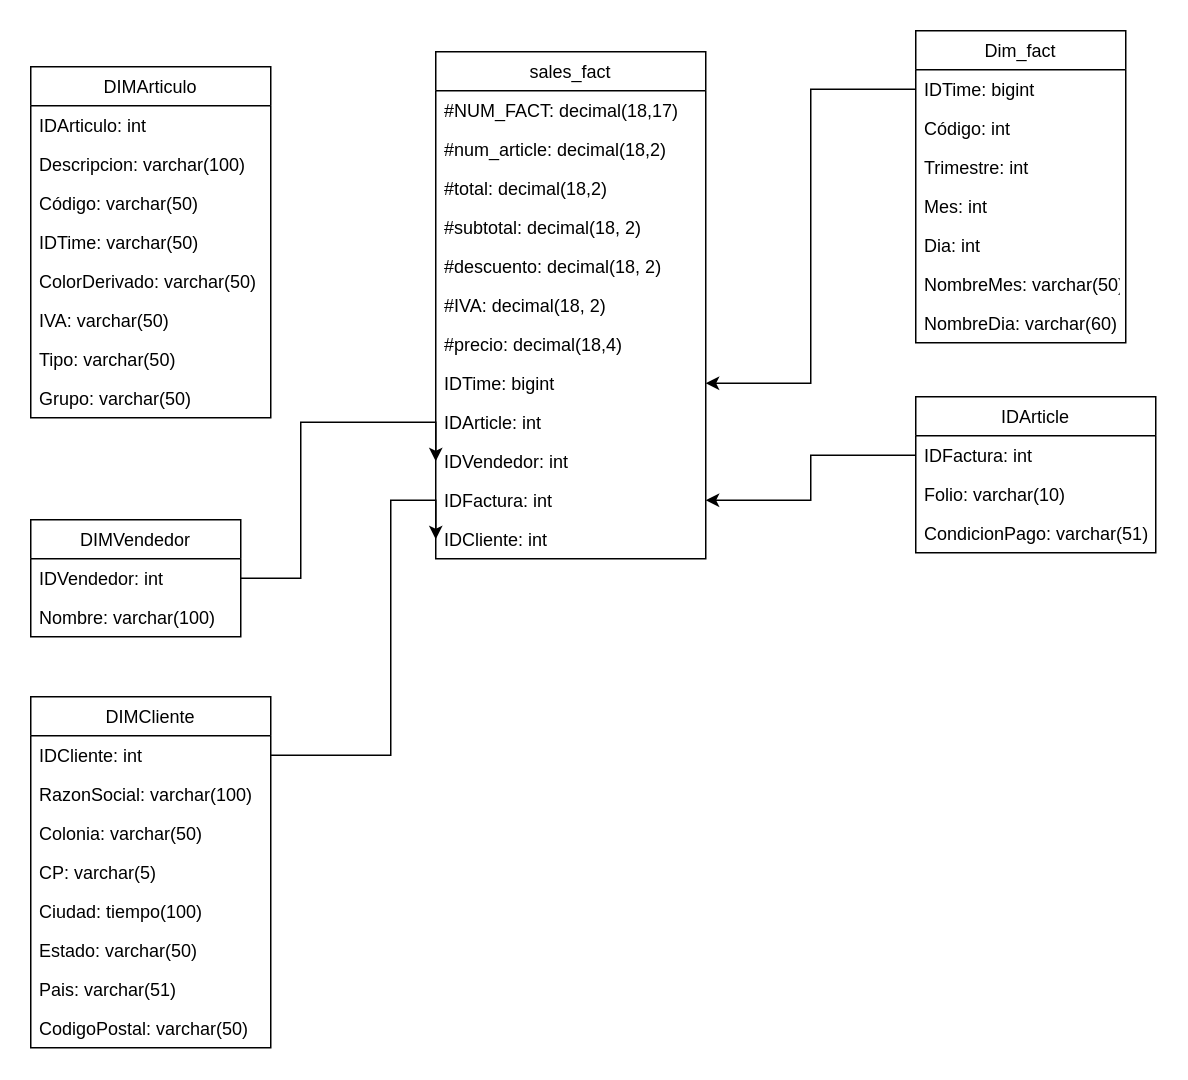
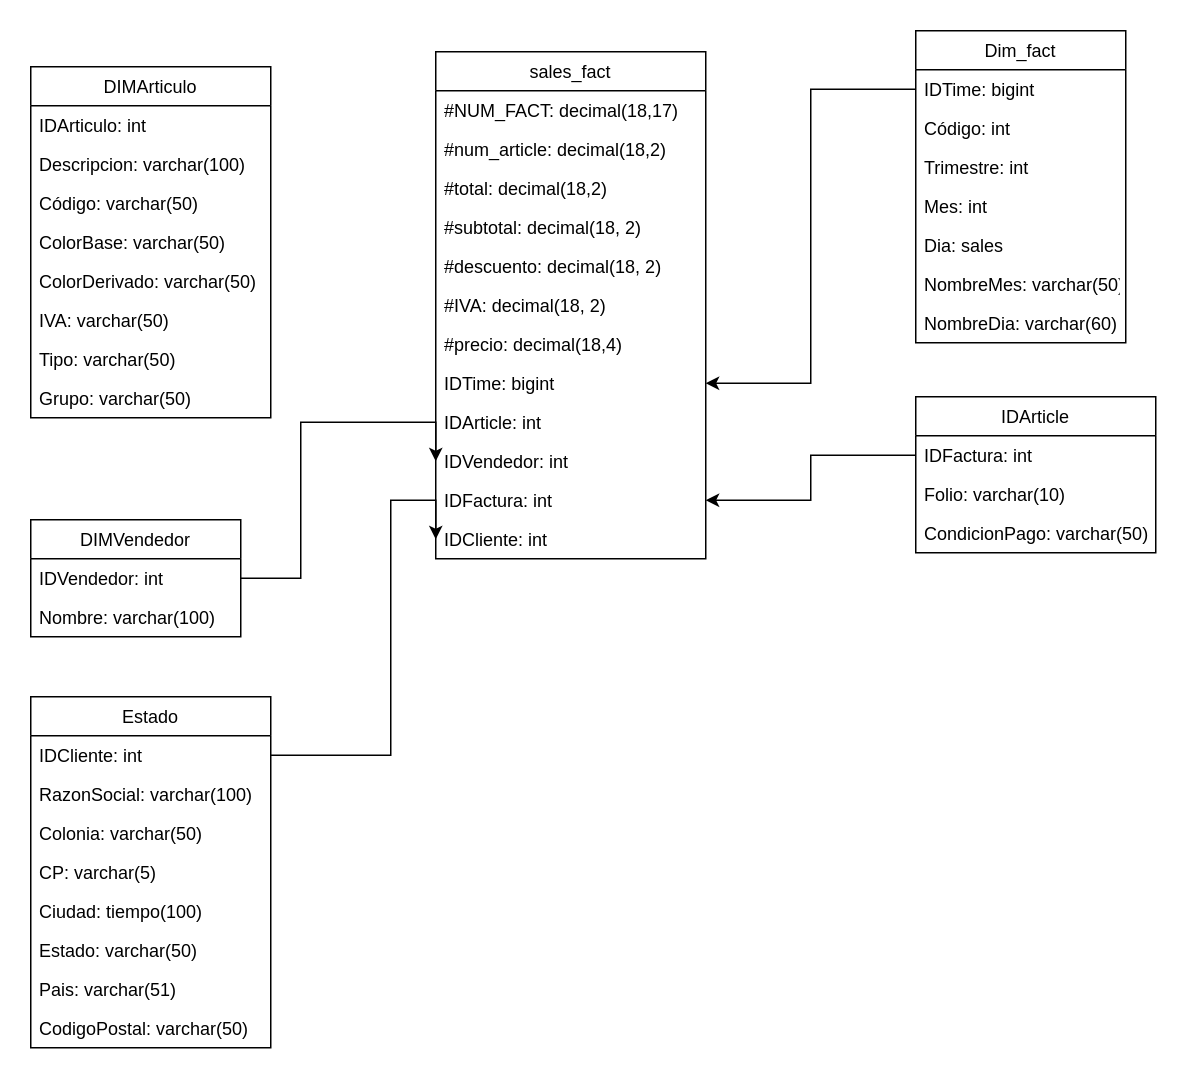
node "IDTime: varchar(50)": label "IDTime: varchar(50)" -> "ColorBase: varchar(50)"
node "Dia: int": label "Dia: int" -> "Dia: sales"
node "CondicionPago: varchar(51)": label "CondicionPago: varchar(51)" -> "CondicionPago: varchar(50)"
node "DIMCliente": label "DIMCliente" -> "Estado"
